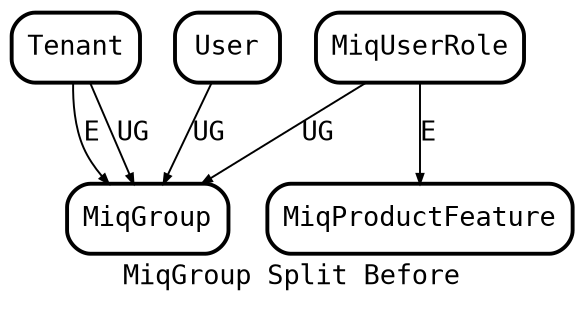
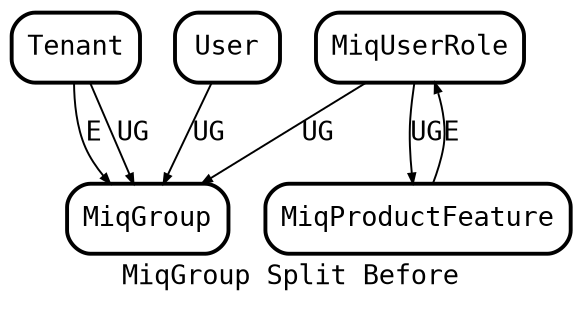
edge "MiqUserRole" -> "MiqProductFeature": label "E" -> "UG"
edge "MiqProductFeature" -> "MiqUserRole": added, label "E"
